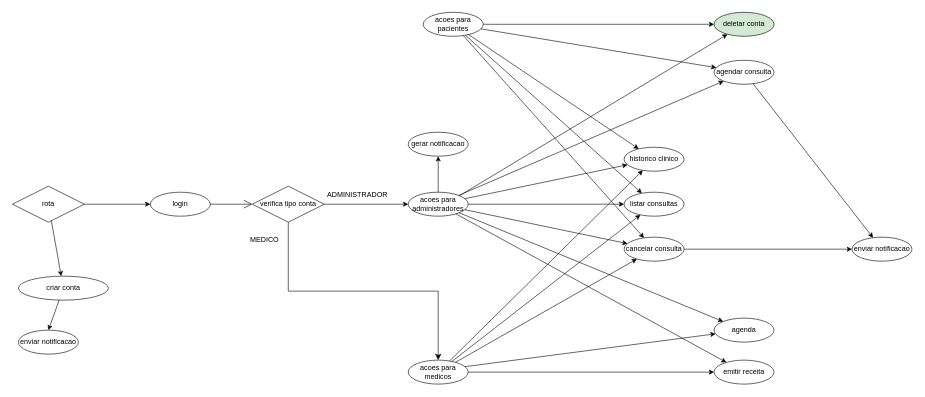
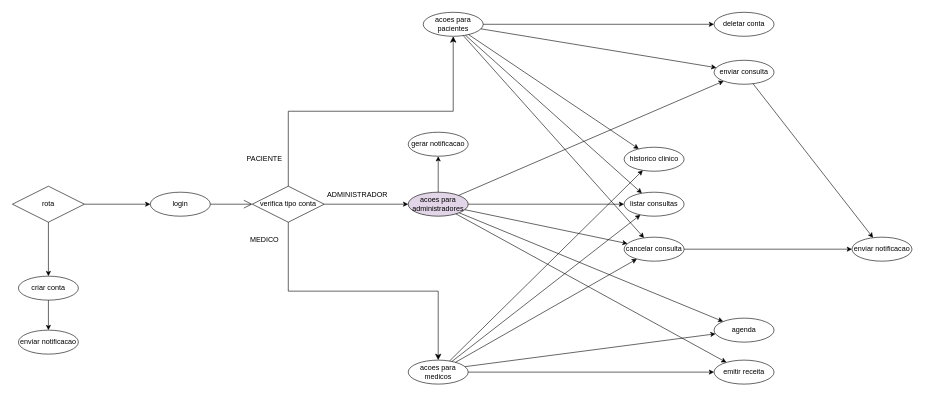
node "deletar conta": fillcolor #d5e8d4 -> #ffffff
node "agendar consulta": label "agendar consulta" -> "enviar consulta"
edge "verifica tipo conta" -> "acoes para pacientes": added
edge "acoes para administradores" -> "deletar conta": removed
node "PACIENTE": added
edge "acoes para administradores" -> "historico clinico": removed
node "acoes para administradores": fillcolor #ffffff -> #e1d5e7
node "criar conta": size 90x24 -> 60x24
